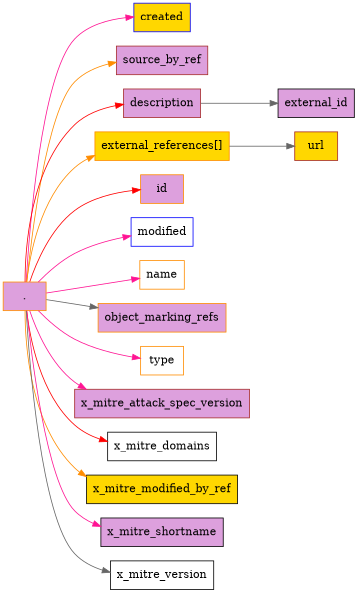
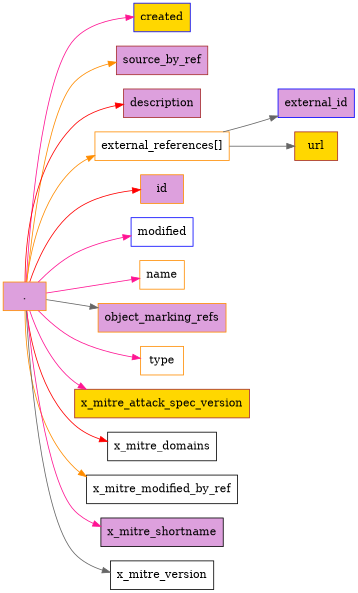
edge "description" -> "external_id": now "external_references[]" -> "external_id"
node "external_id": color black -> blue
node "external_references[]": fillcolor gold -> white
node "x_mitre_attack_spec_version": fillcolor plum -> gold
node "x_mitre_modified_by_ref": fillcolor gold -> white
